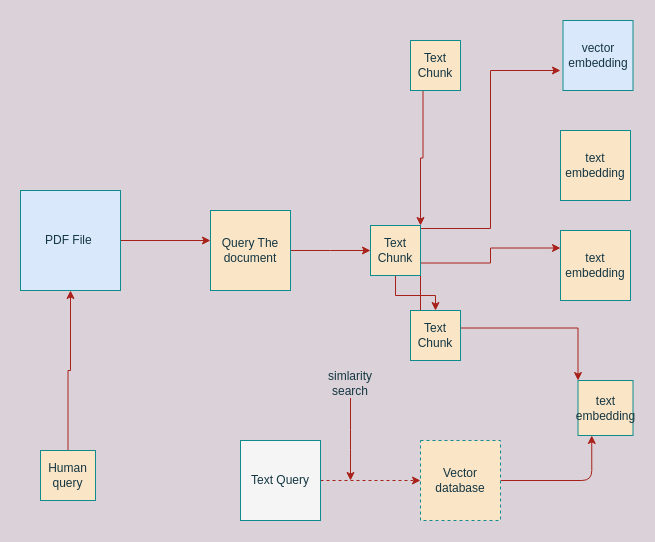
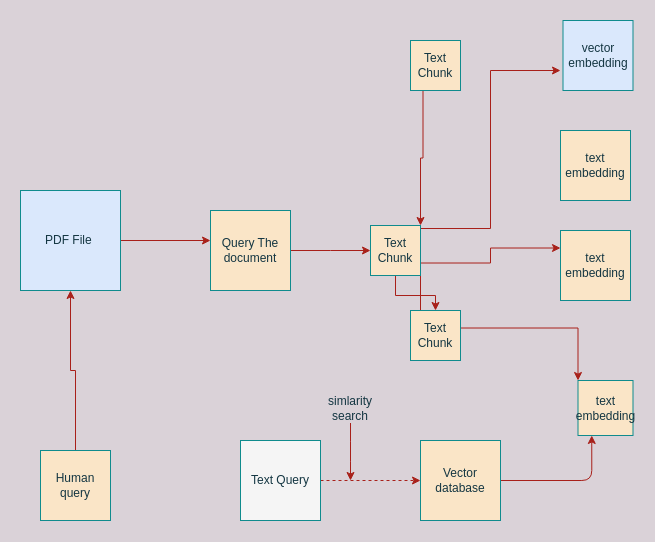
node "simlarity search": moved (351, 383) -> (351, 408)
node "Human query": size 55x50 -> 70x70
node "Vector database": style dashed -> solid
